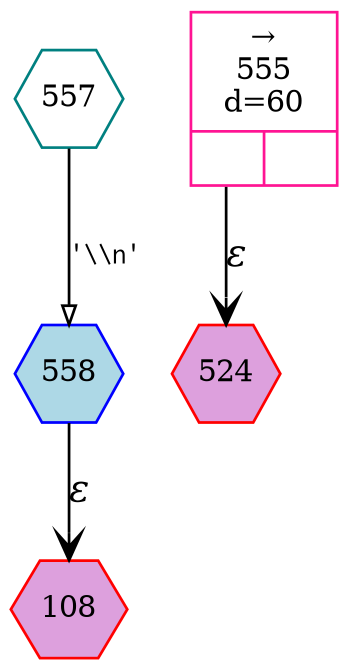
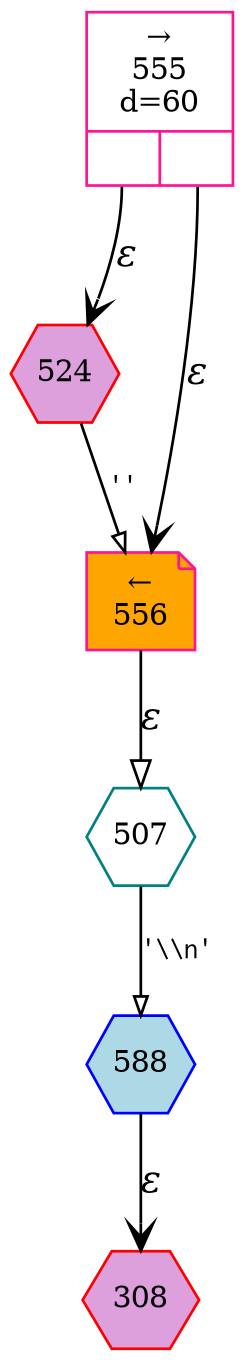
node "557": label "557" -> "507"
node "558": label "558" -> "588"
node "← 556": added
node "108": label "108" -> "308"
